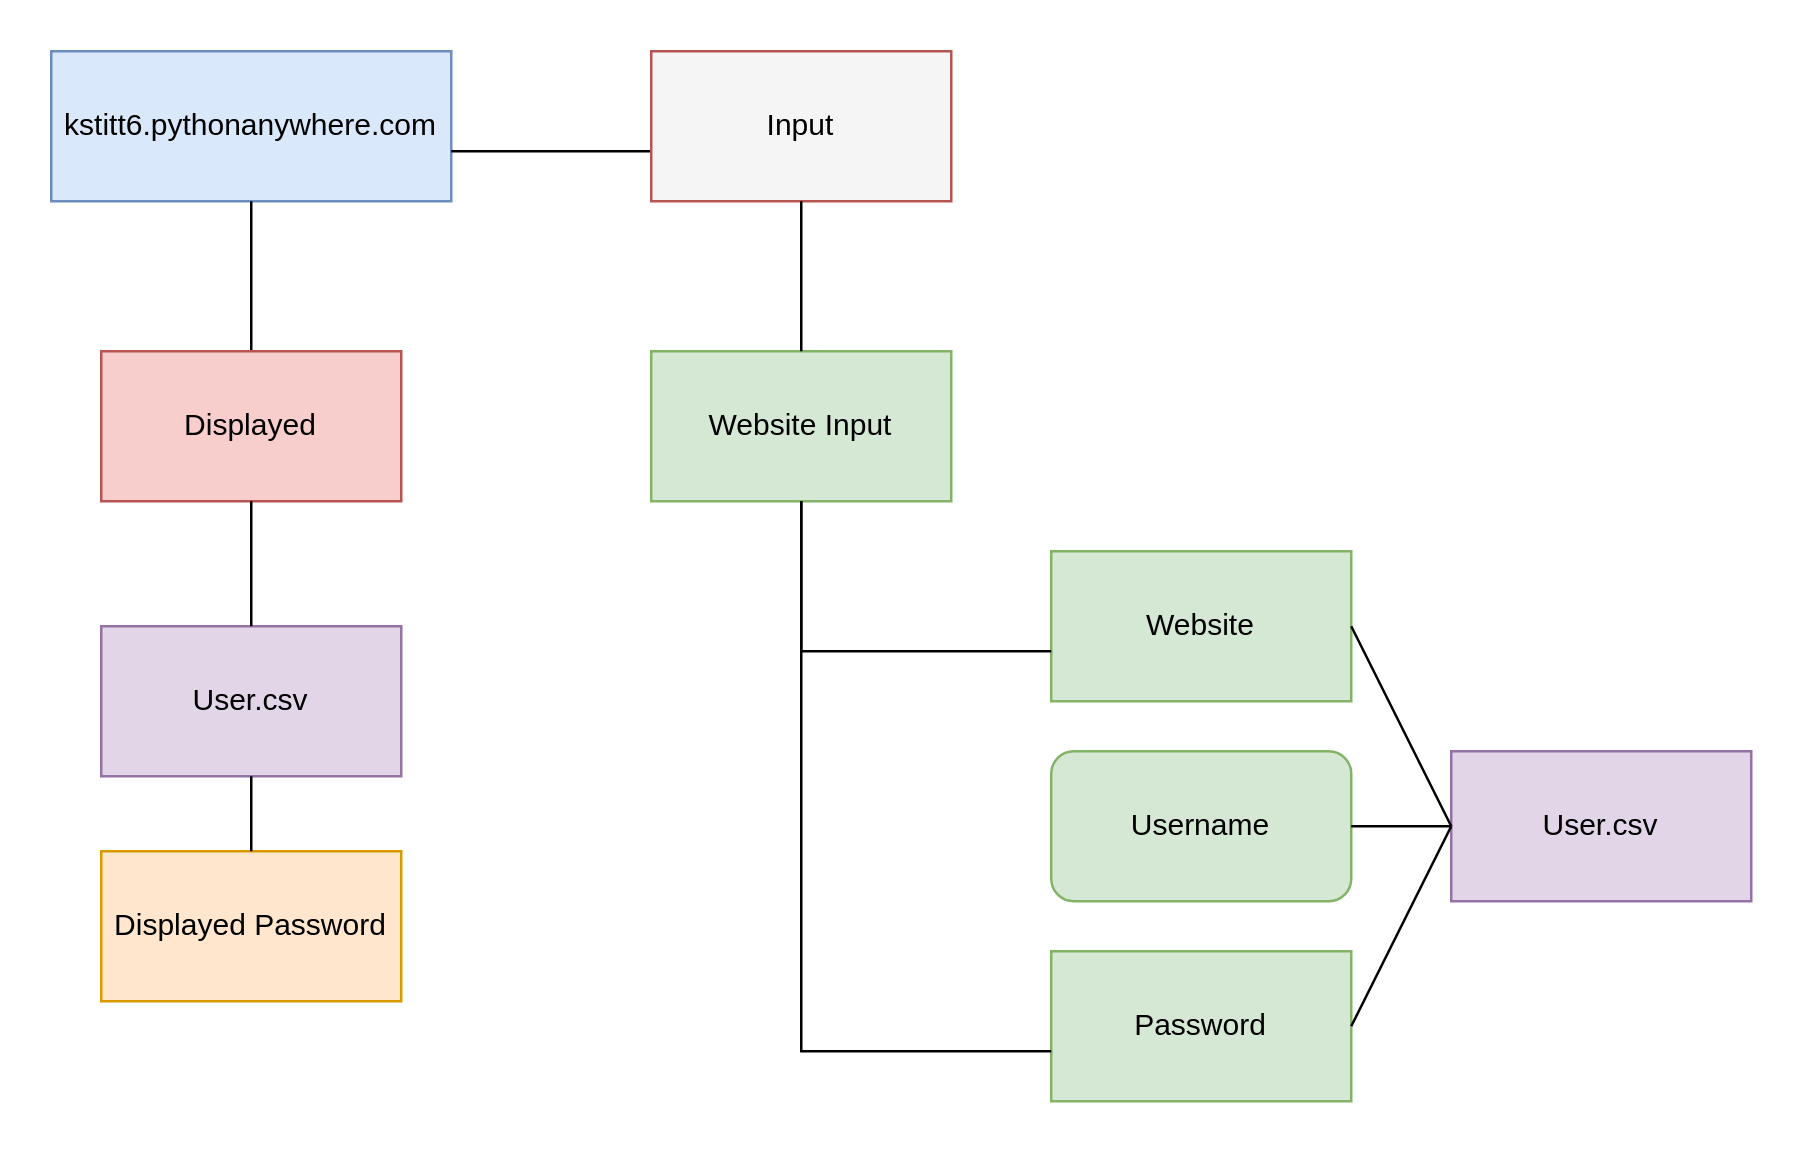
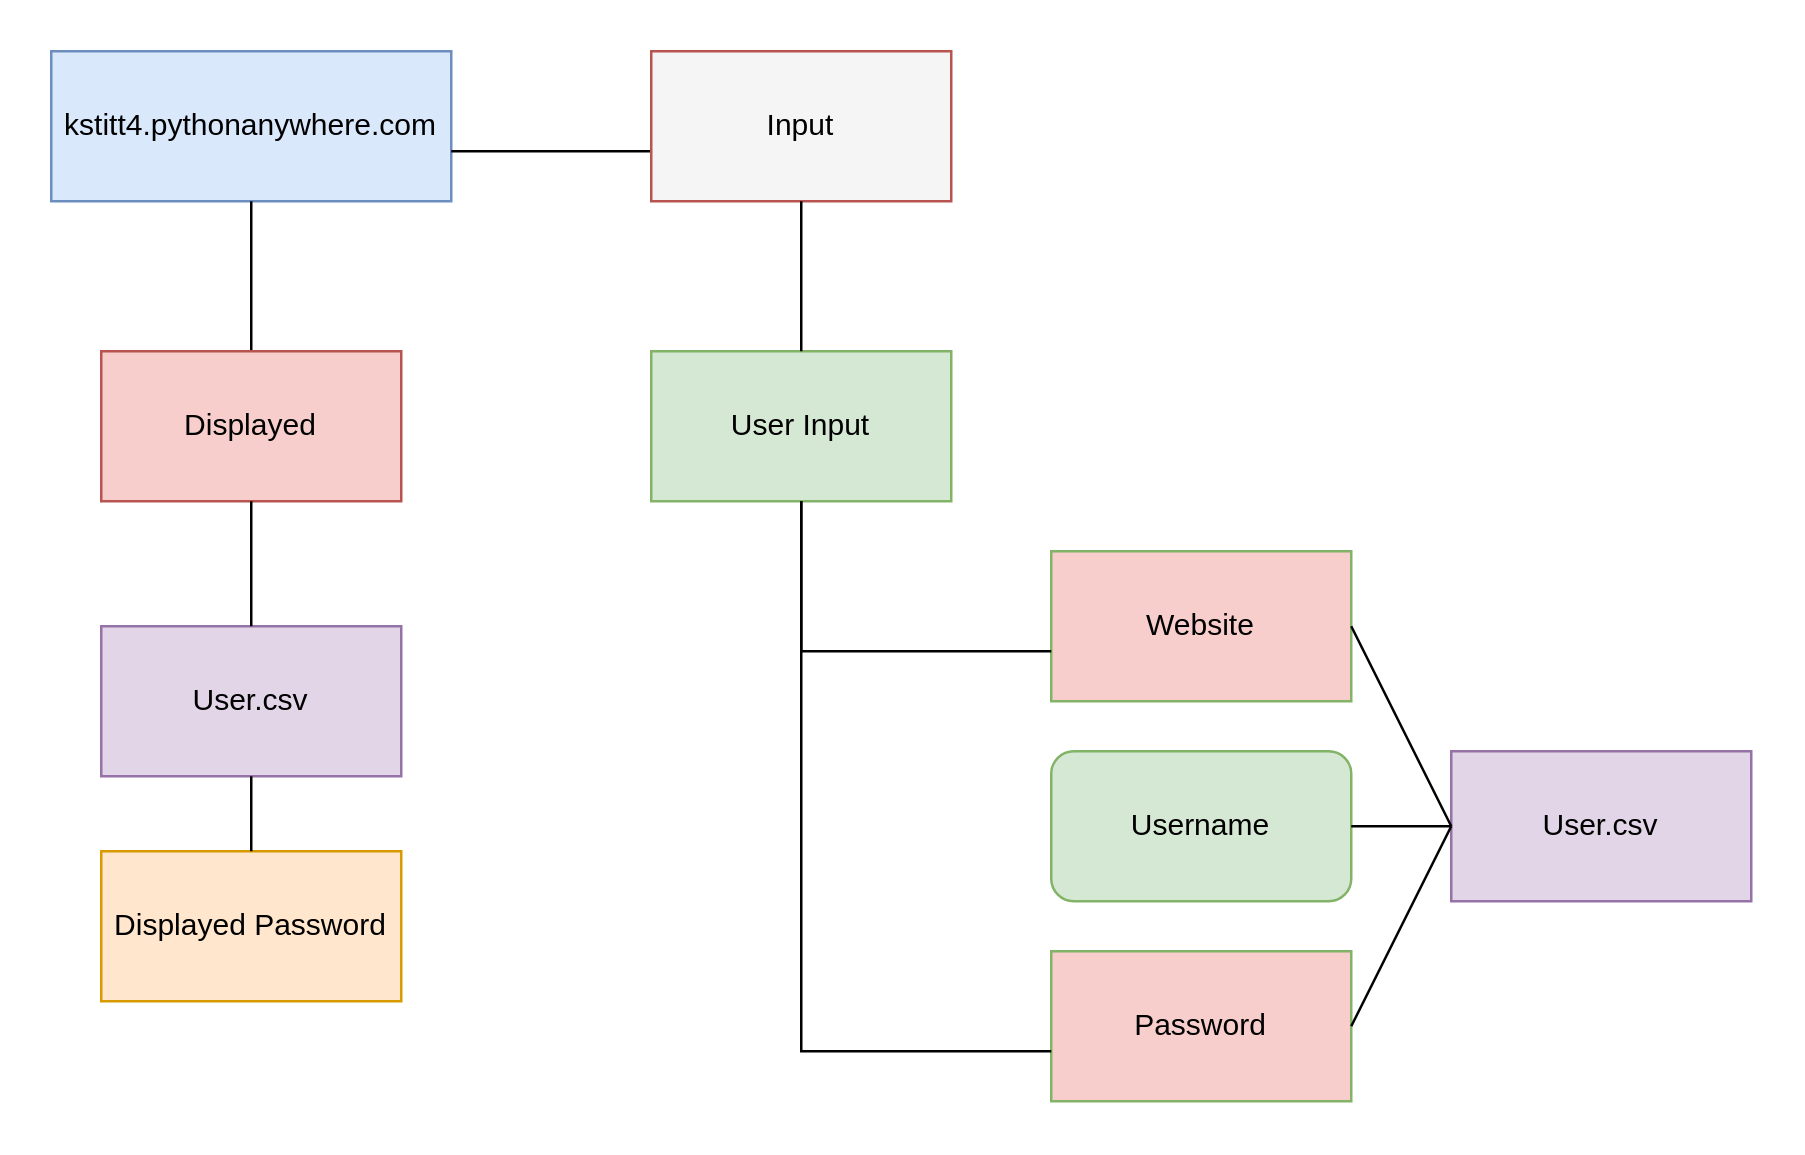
node "kstitt6.pythonanywhere.com": label "kstitt6.pythonanywhere.com" -> "kstitt4.pythonanywhere.com"
node "Website Input": label "Website Input" -> "User Input"
node "Website": fillcolor #d5e8d4 -> #f8cecc
node "Password": fillcolor #d5e8d4 -> #f8cecc
